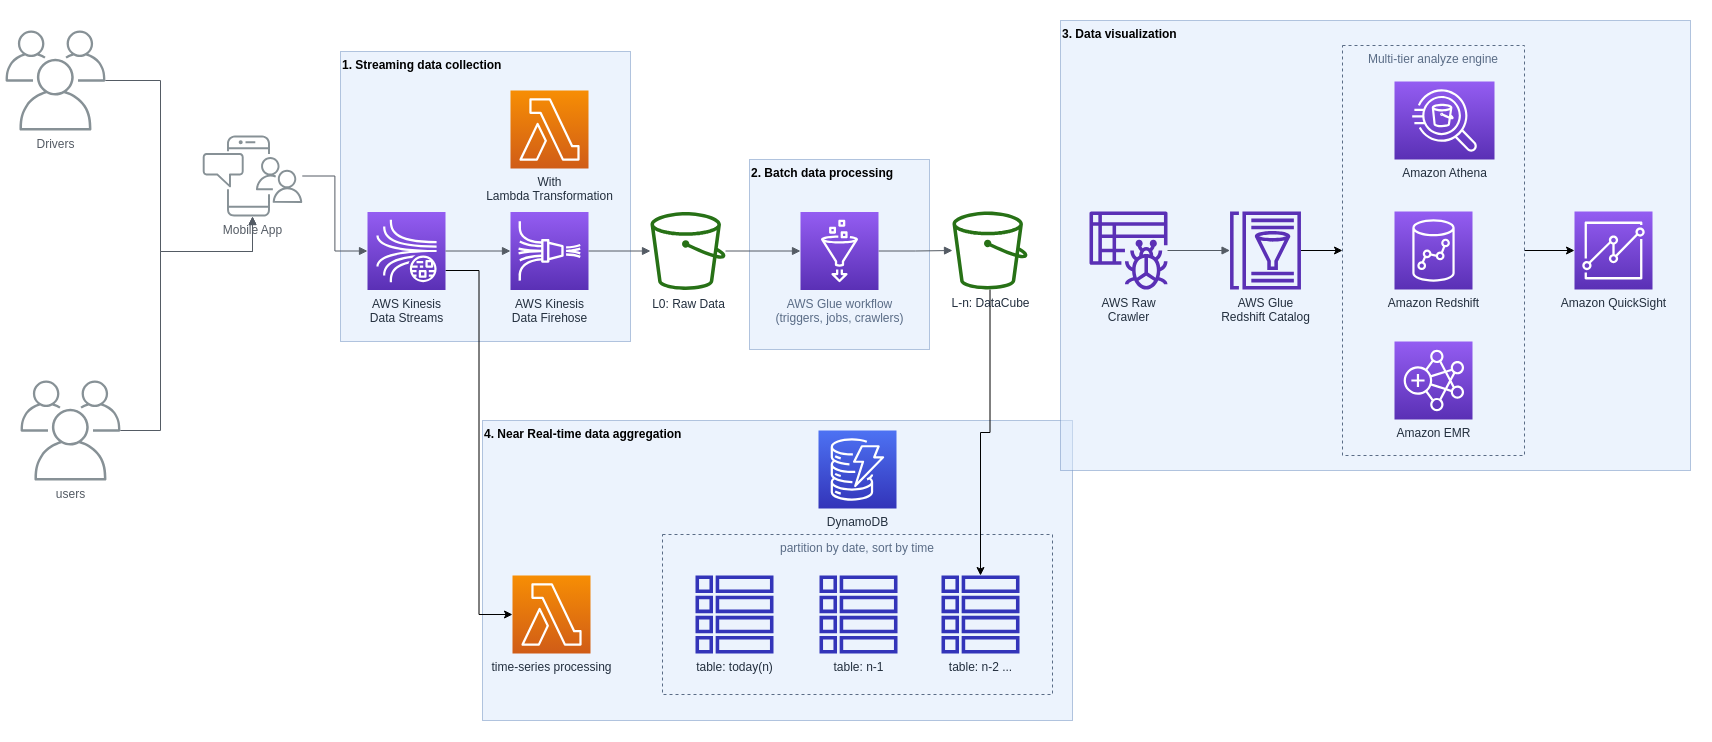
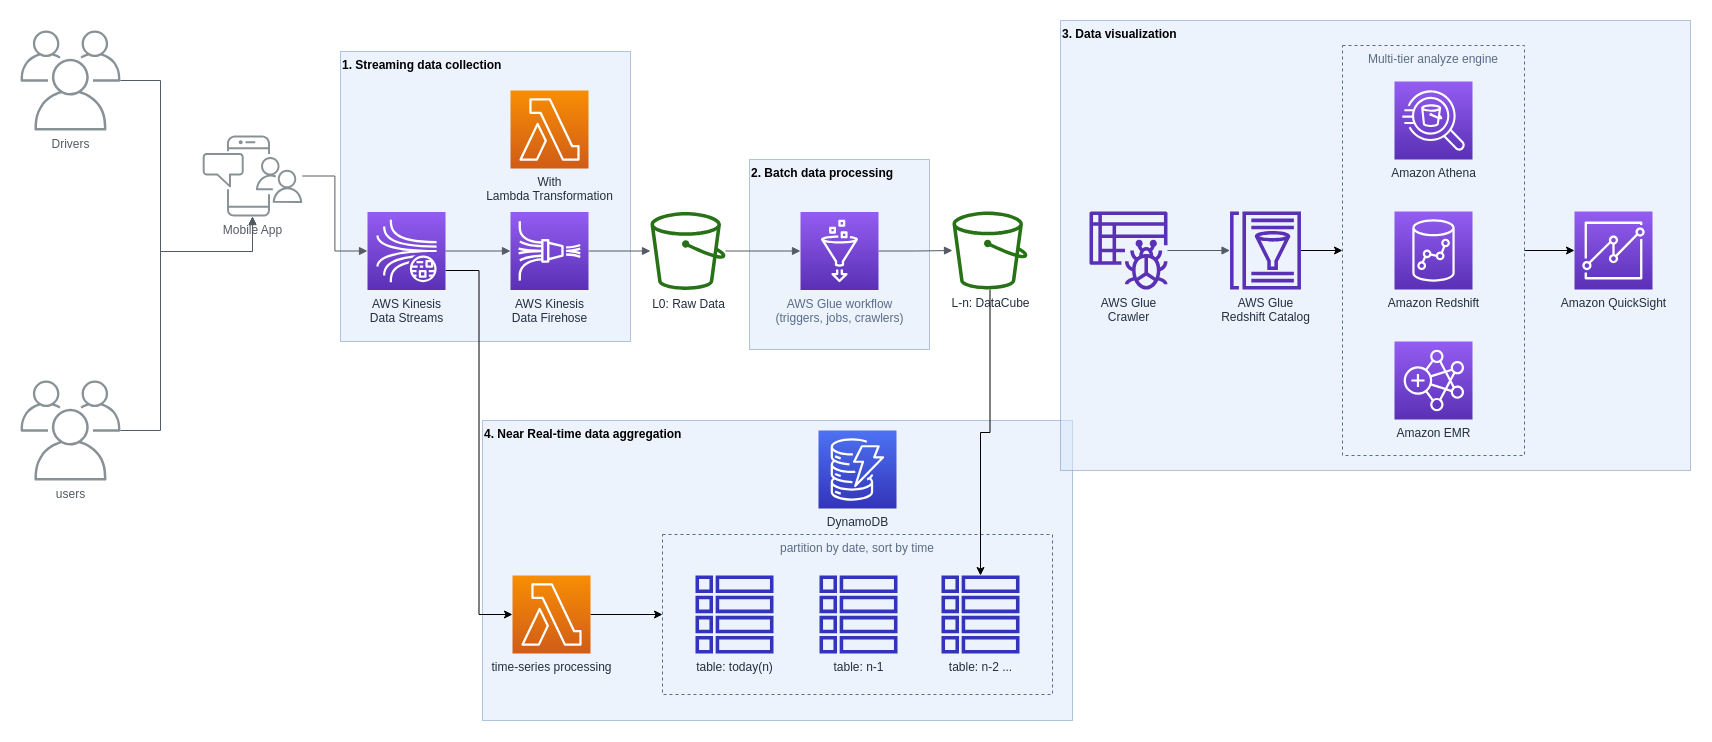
node "Drivers": moved (56, 81) -> (71, 81)
node "Amazon Athena": size 100x78 -> 78x78
node "AWS Raw Crawler": label "AWS Raw Crawler" -> "AWS Glue Crawler"
edge "time-series processing" -> "partition by date, sort by time": added
